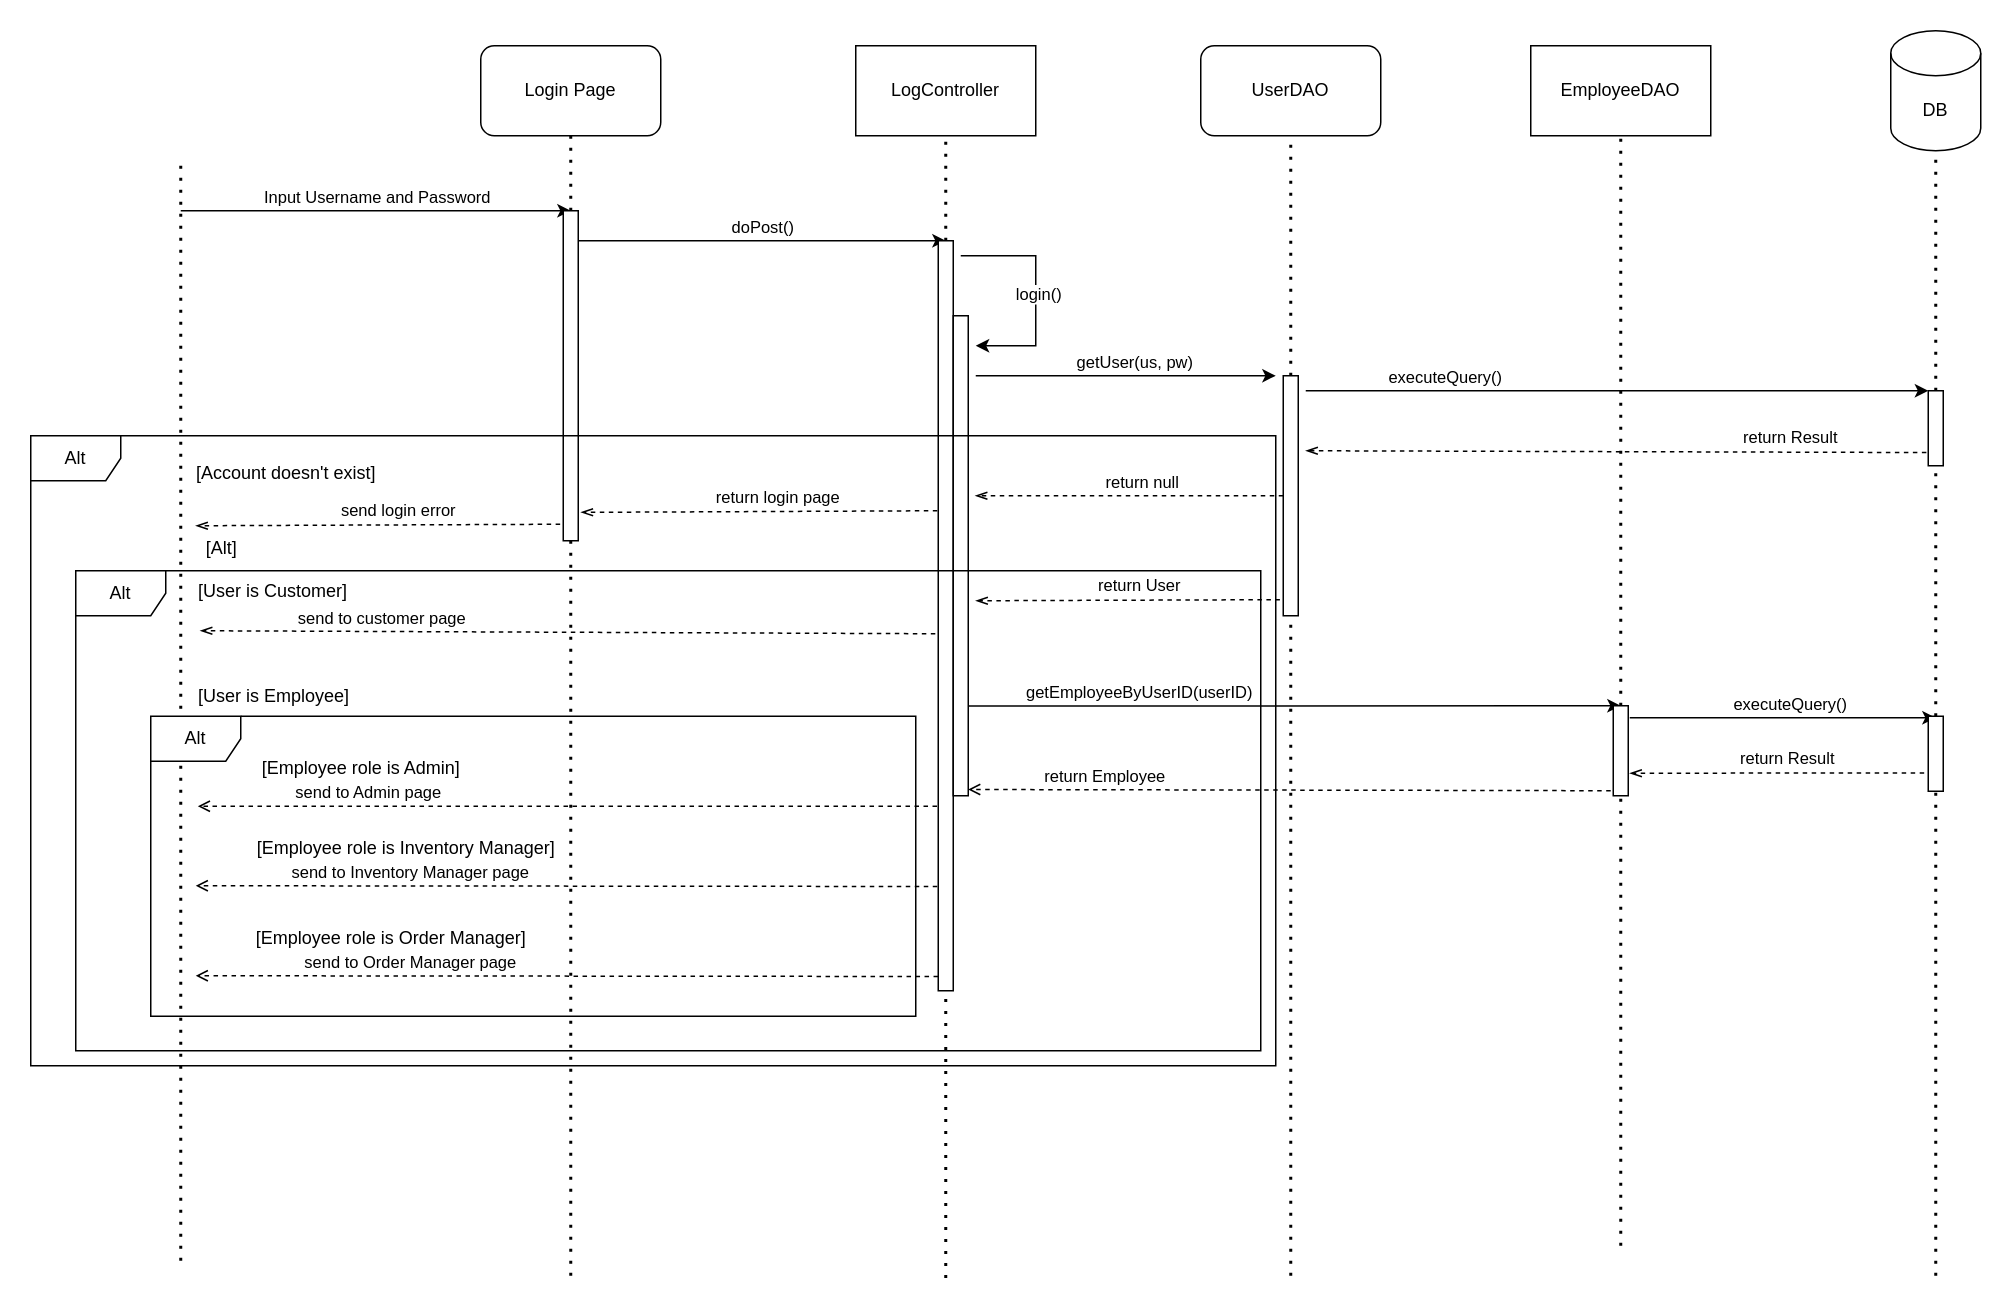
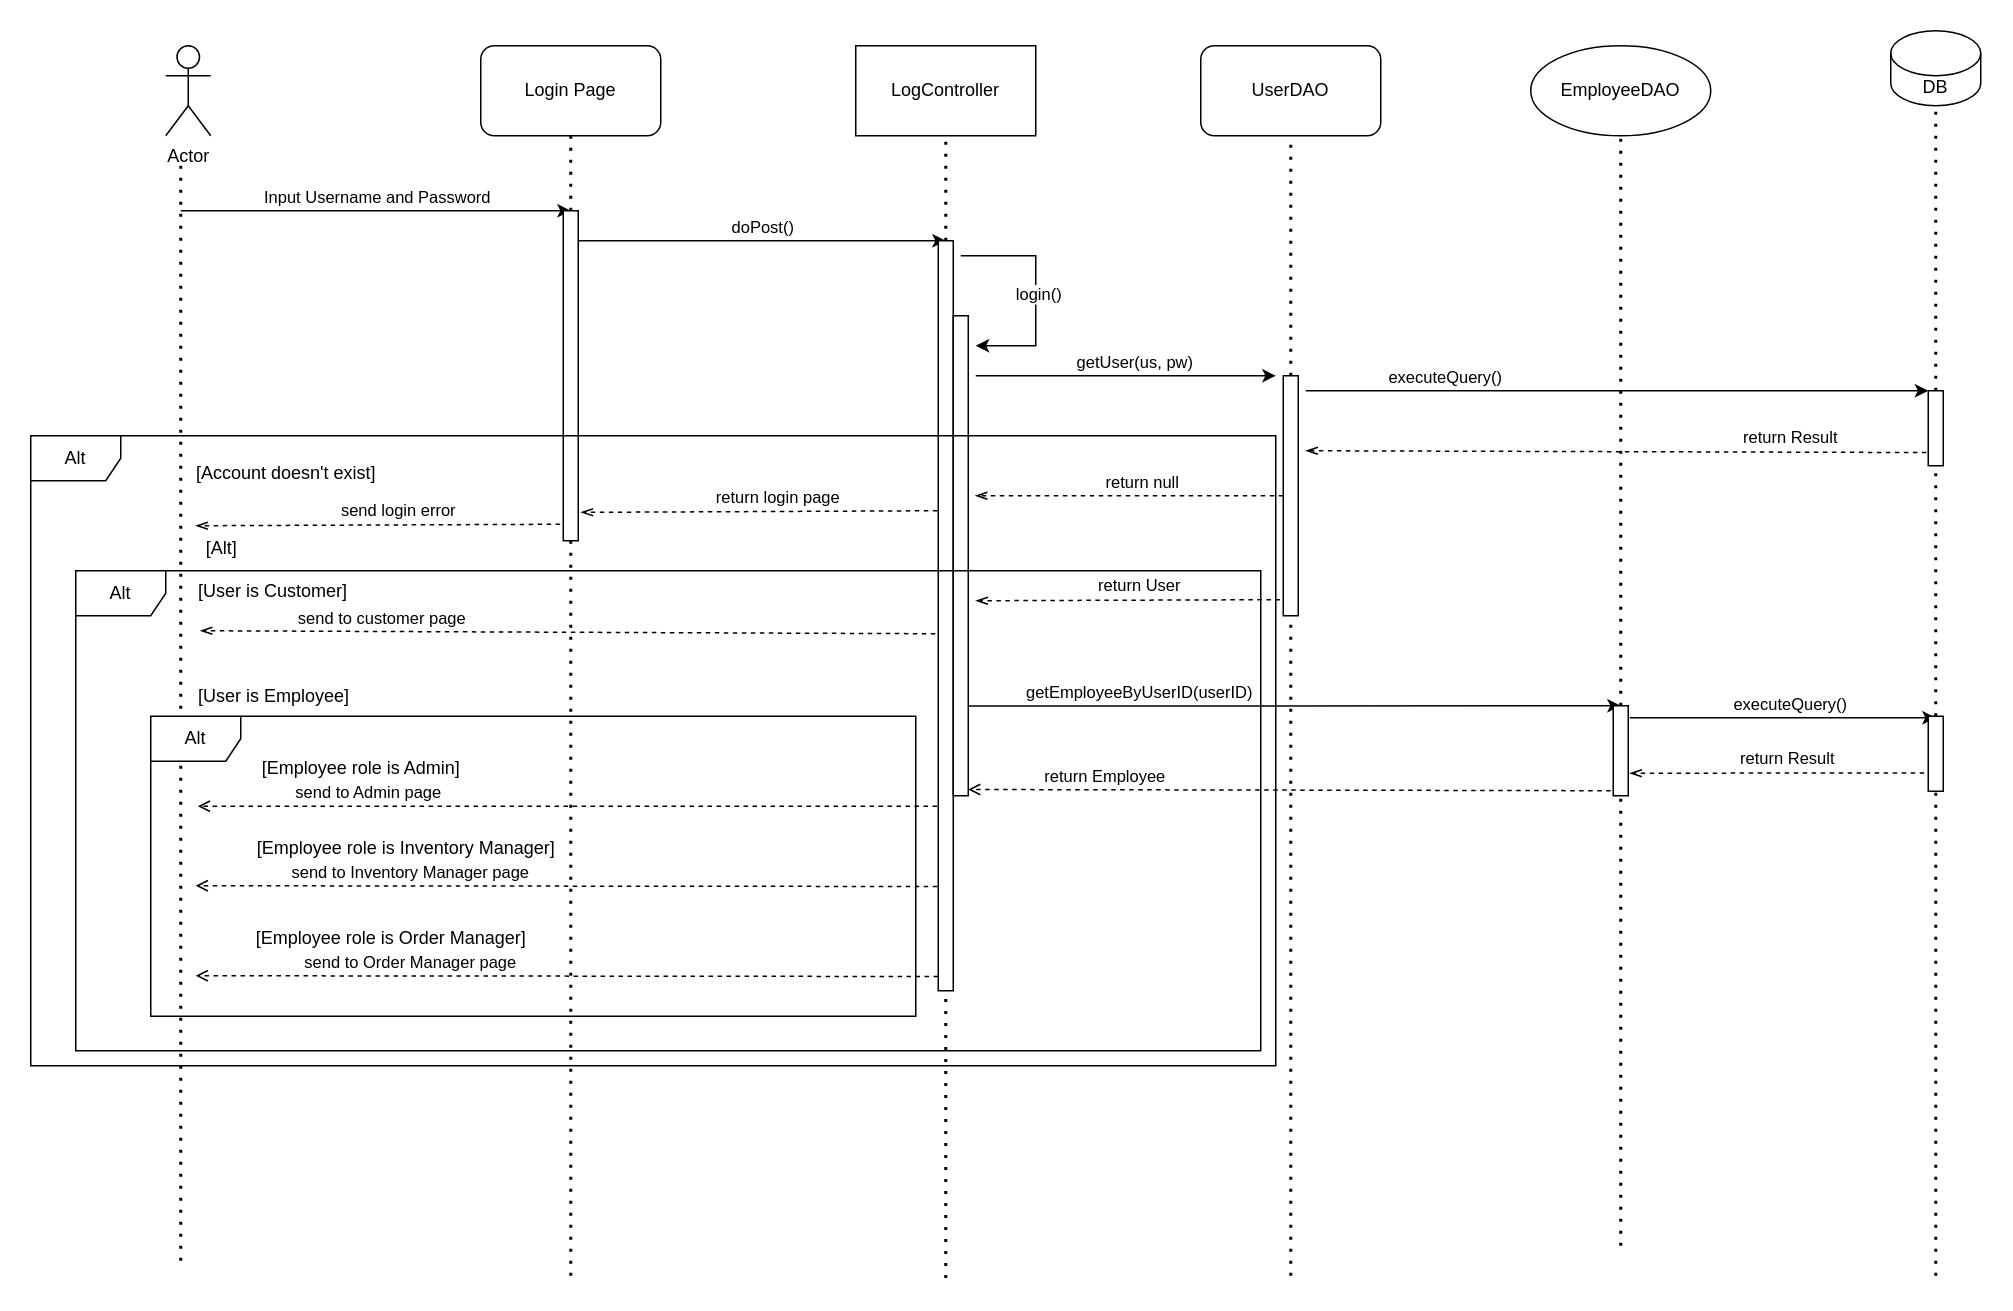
node "Actor": added
node "EmployeeDAO": shape rectangle -> ellipse
node "DB": size 90x120 -> 90x75
